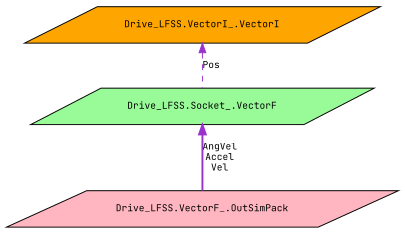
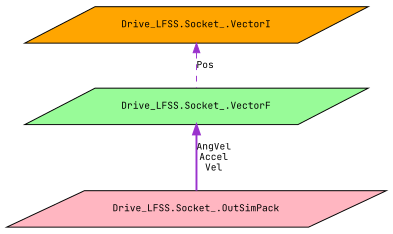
node "Drive_LFSS.VectorI_.VectorI": label "Drive_LFSS.VectorI_.VectorI" -> "Drive_LFSS.Socket_.VectorI"
node "Drive_LFSS.VectorF_.OutSimPack": label "Drive_LFSS.VectorF_.OutSimPack" -> "Drive_LFSS.Socket_.OutSimPack"
